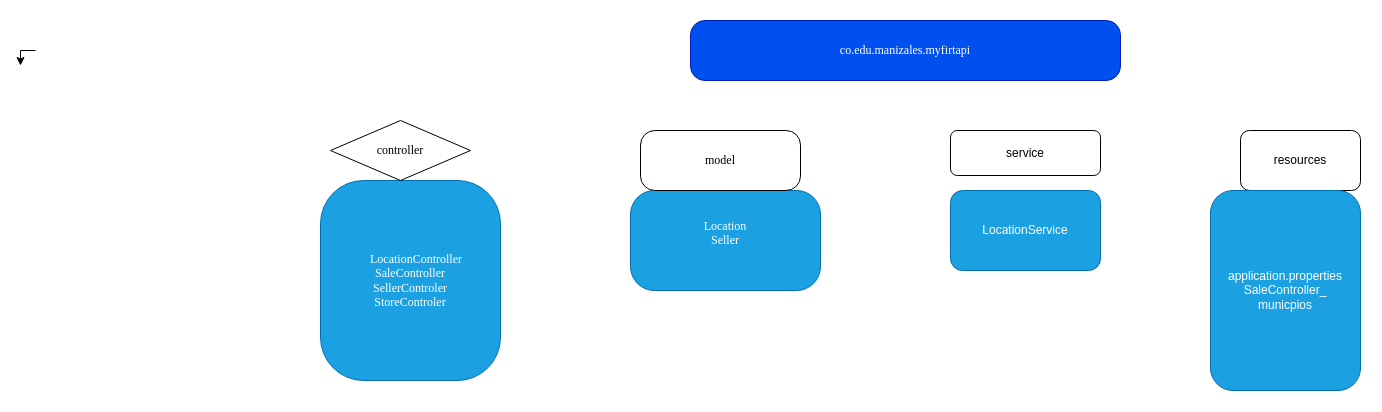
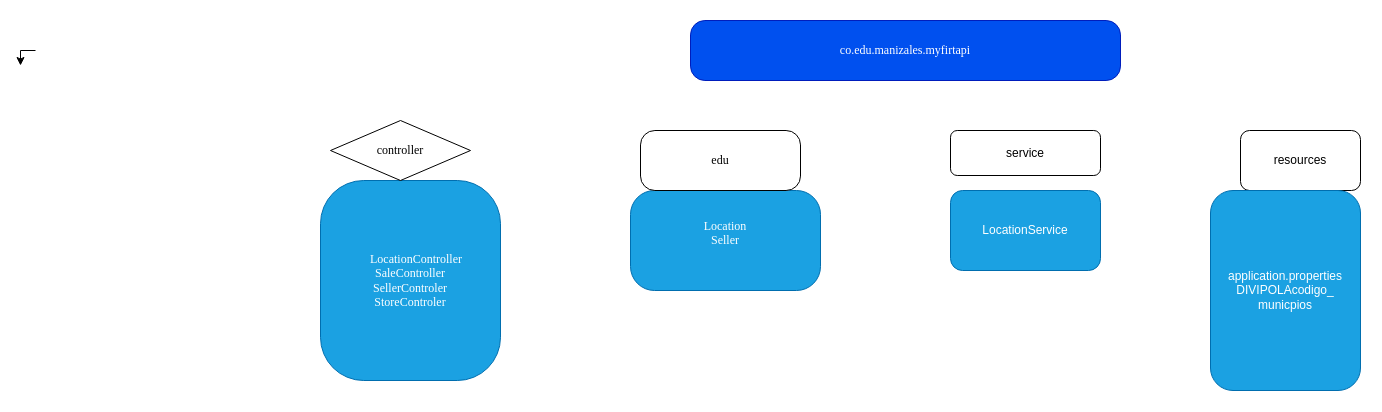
node "model": label "model" -> "edu"
node "application.properties SaleController_ municpios": label "application.properties SaleController_ municpios" -> "application.properties DIVIPOLAcodigo_ municpios"
